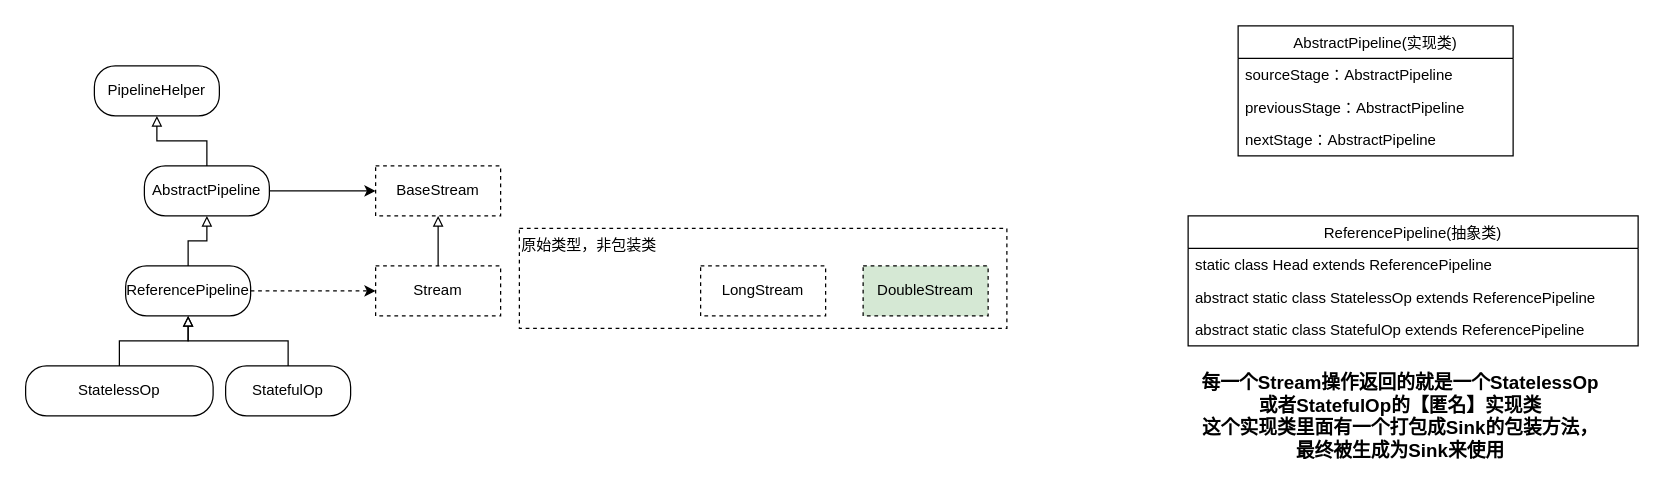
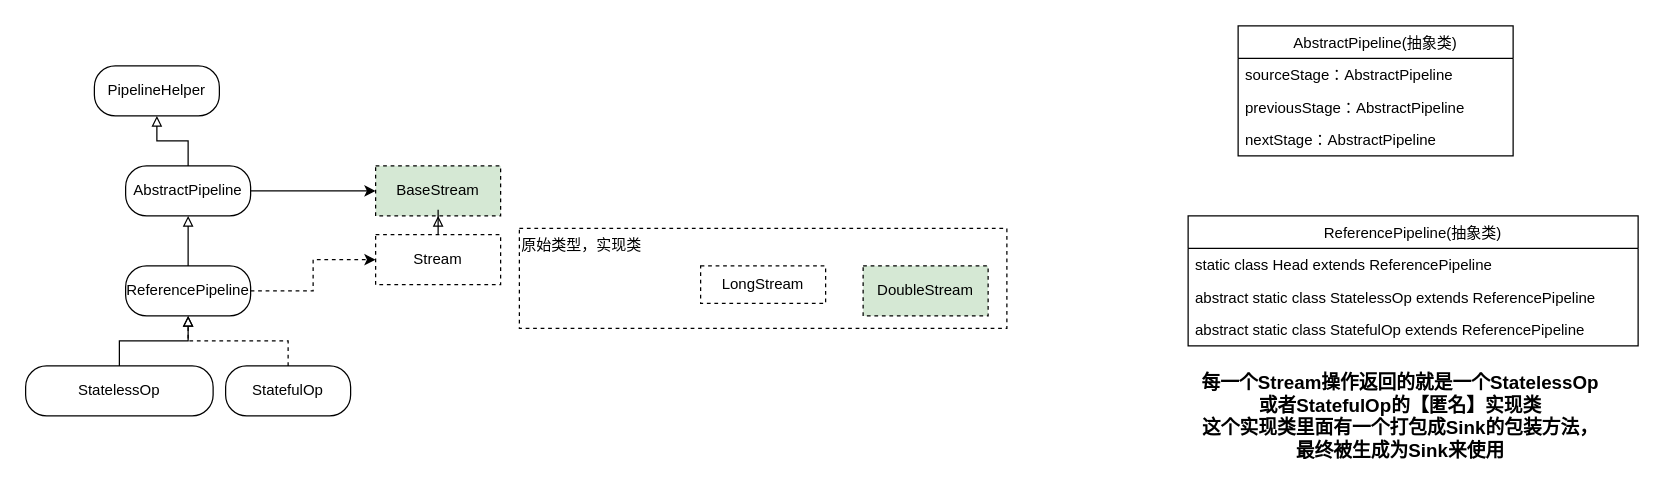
node "AbstractPipeline(实现类)": label "AbstractPipeline(实现类)" -> "AbstractPipeline(抽象类)"
node "AbstractPipeline": moved (207, 191) -> (188, 191)
node "BaseStream": fillcolor #ffffff -> #d5e8d4
node "原始类型，非包装类": label "原始类型，非包装类" -> "原始类型，实现类"
node "Stream": moved (438, 291) -> (438, 259)
node "LongStream": size 125x50 -> 125x38
edge "StatefulOp" -> "ReferencePipeline": style solid -> dashed
